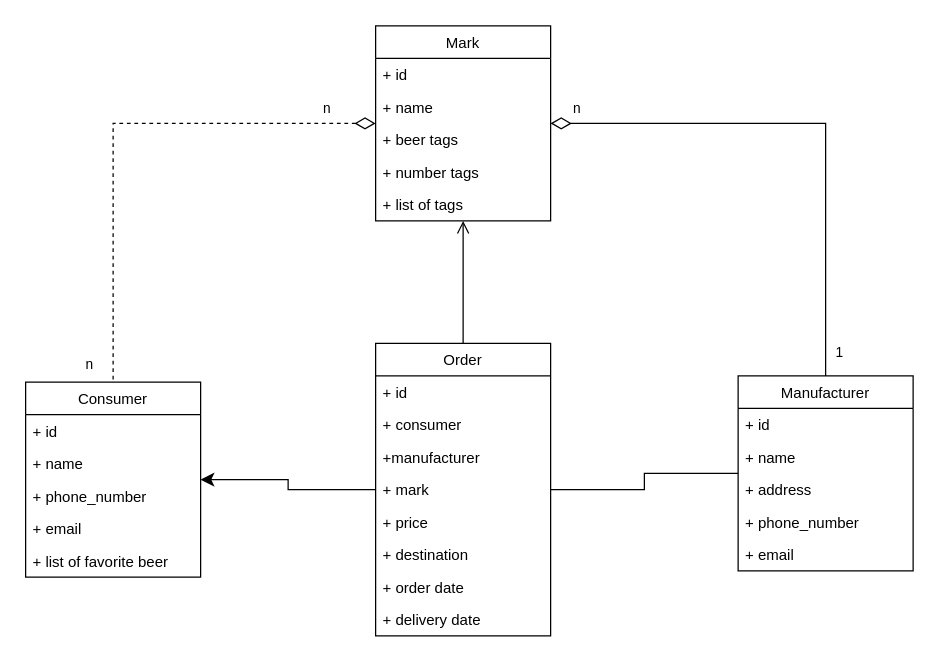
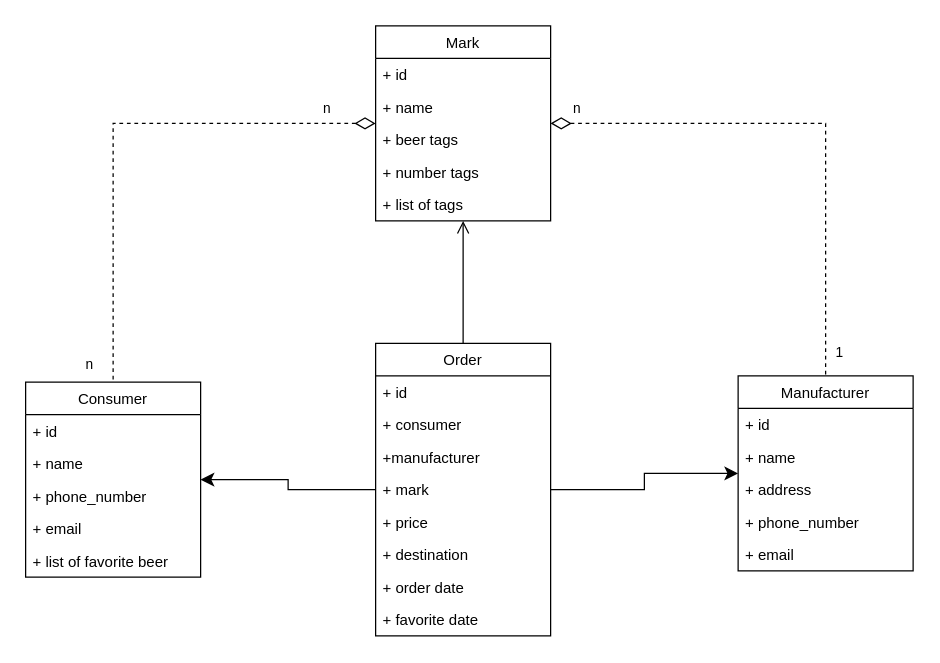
edge "Manufacturer" -> "Mark": style solid -> dashed
edge "Manufacturer" -- "Order": arrowhead none -> classic
node "+ delivery date": label "+ delivery date" -> "+ favorite date"
